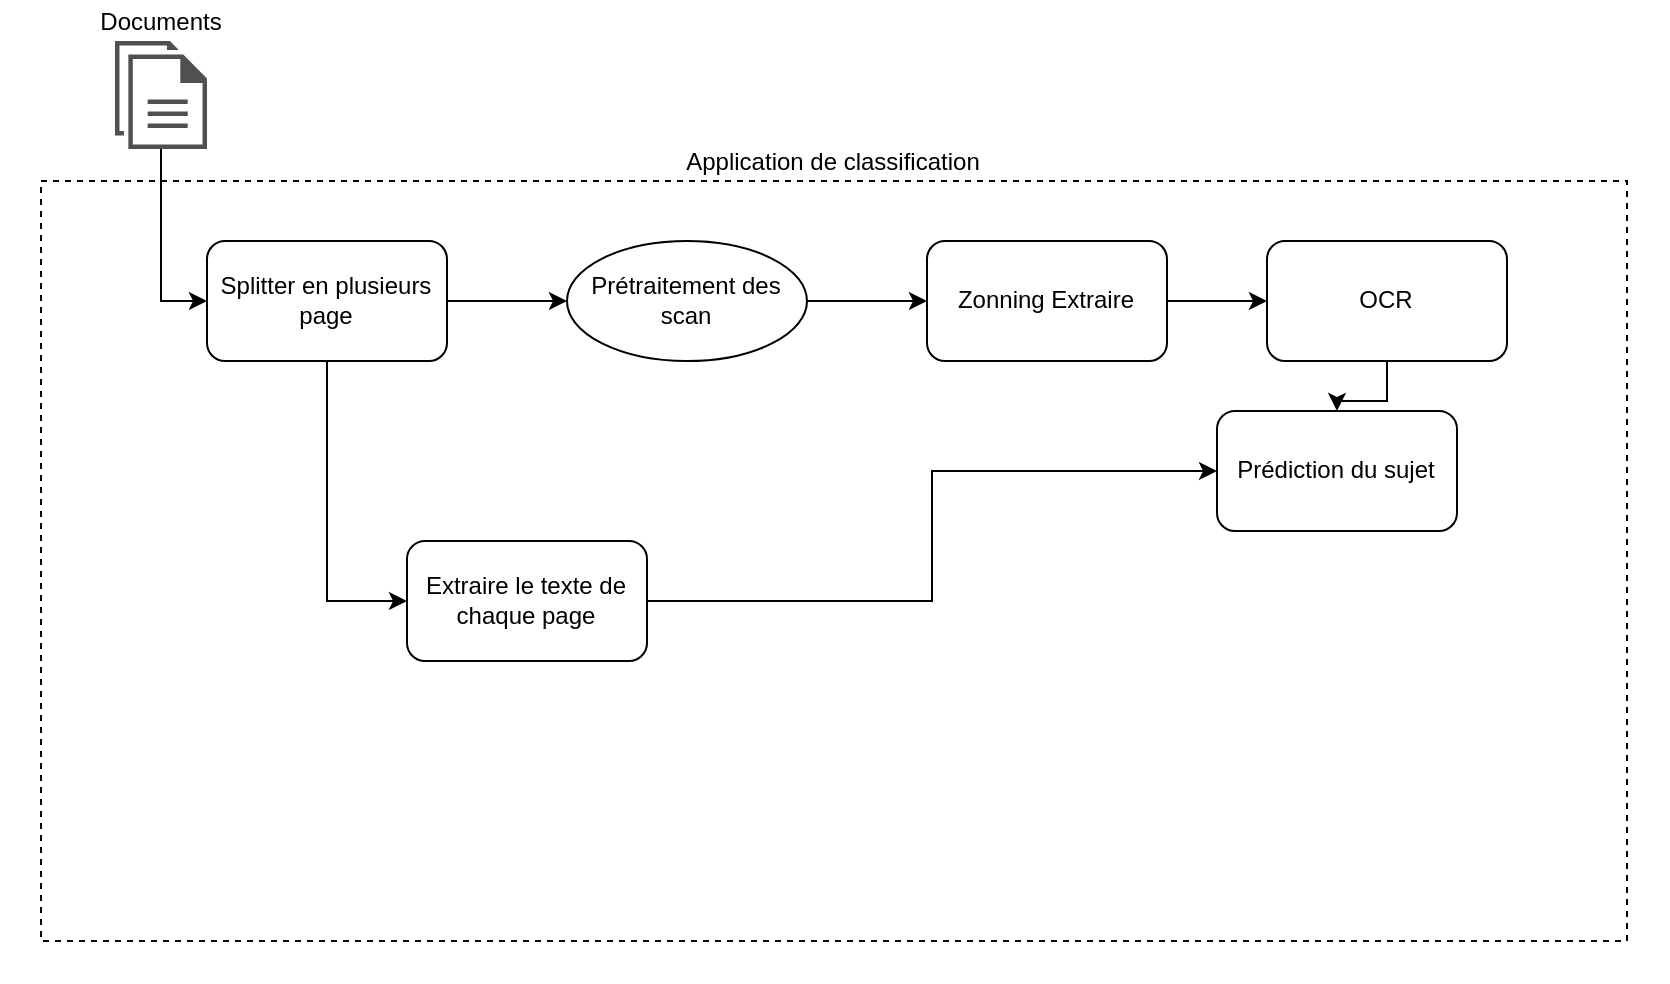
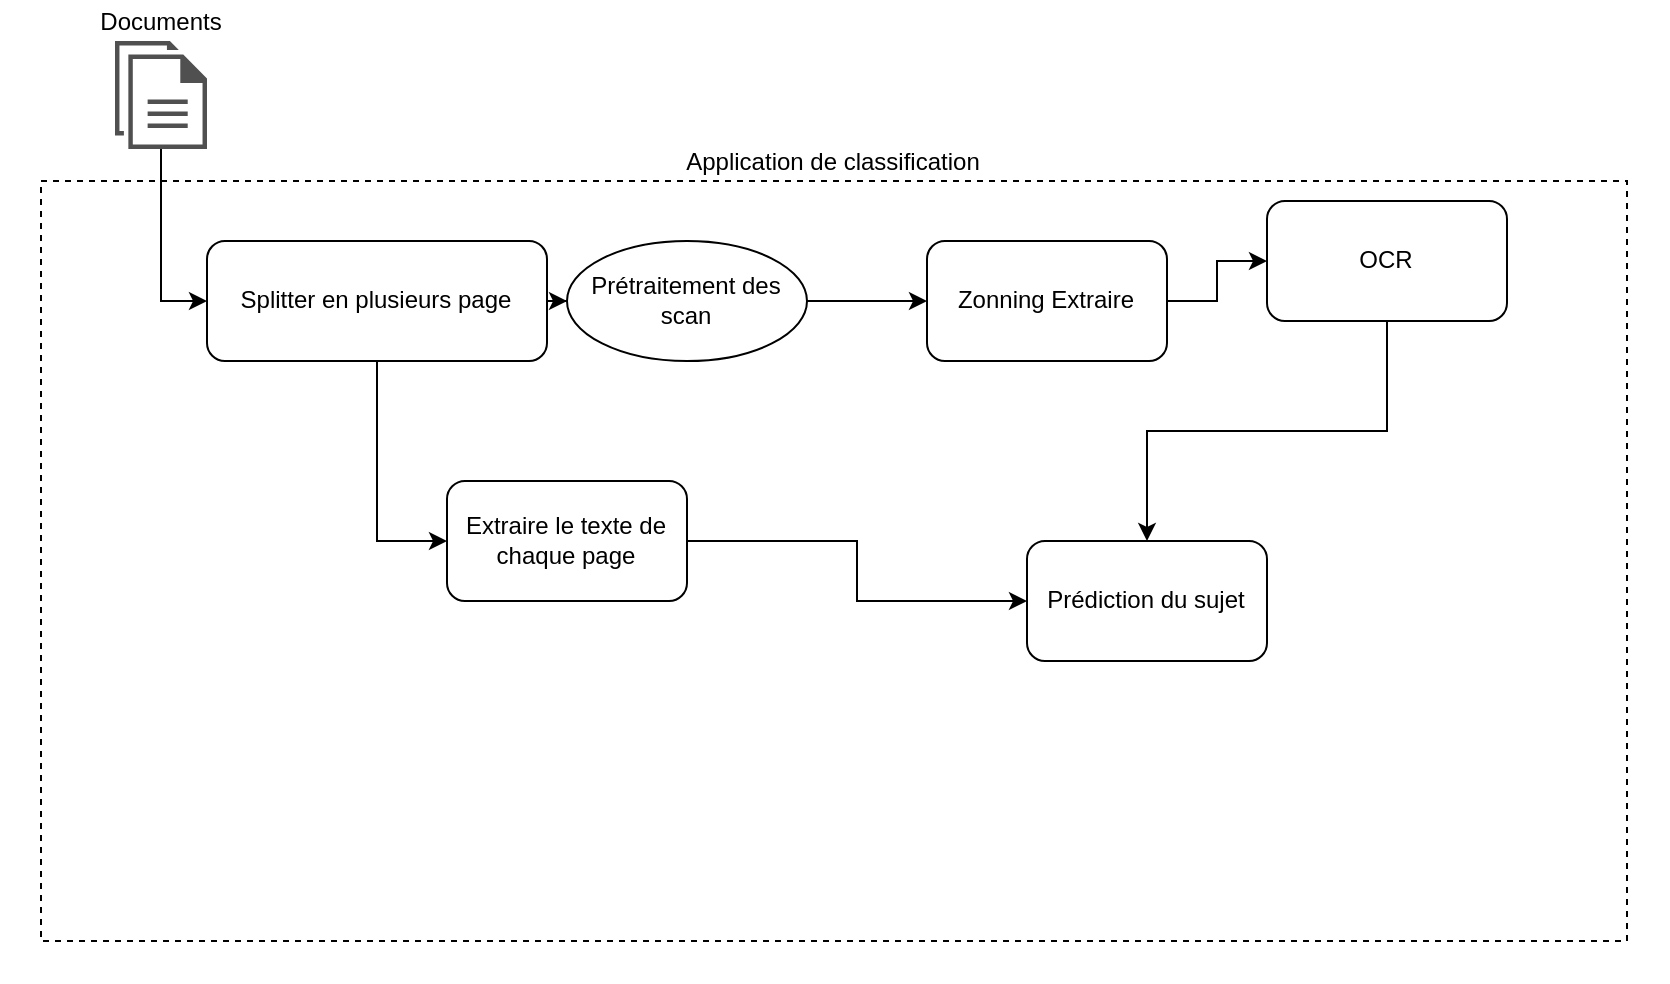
node "Splitter en plusieurs page": size 240x120 -> 340x120
node "OCR": moved (1387, 301) -> (1387, 261)
node "Prédiction du sujet": moved (1337, 471) -> (1147, 601)
node "Extraire le texte de chaque page": moved (527, 601) -> (567, 541)
